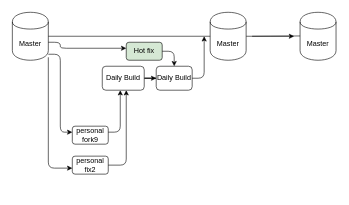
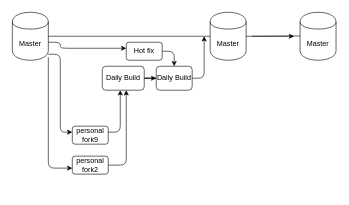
node "Hot fix": fillcolor #d5e8d4 -> #ffffff
node "personal fix2": label "personal fix2" -> "personal fork2"
